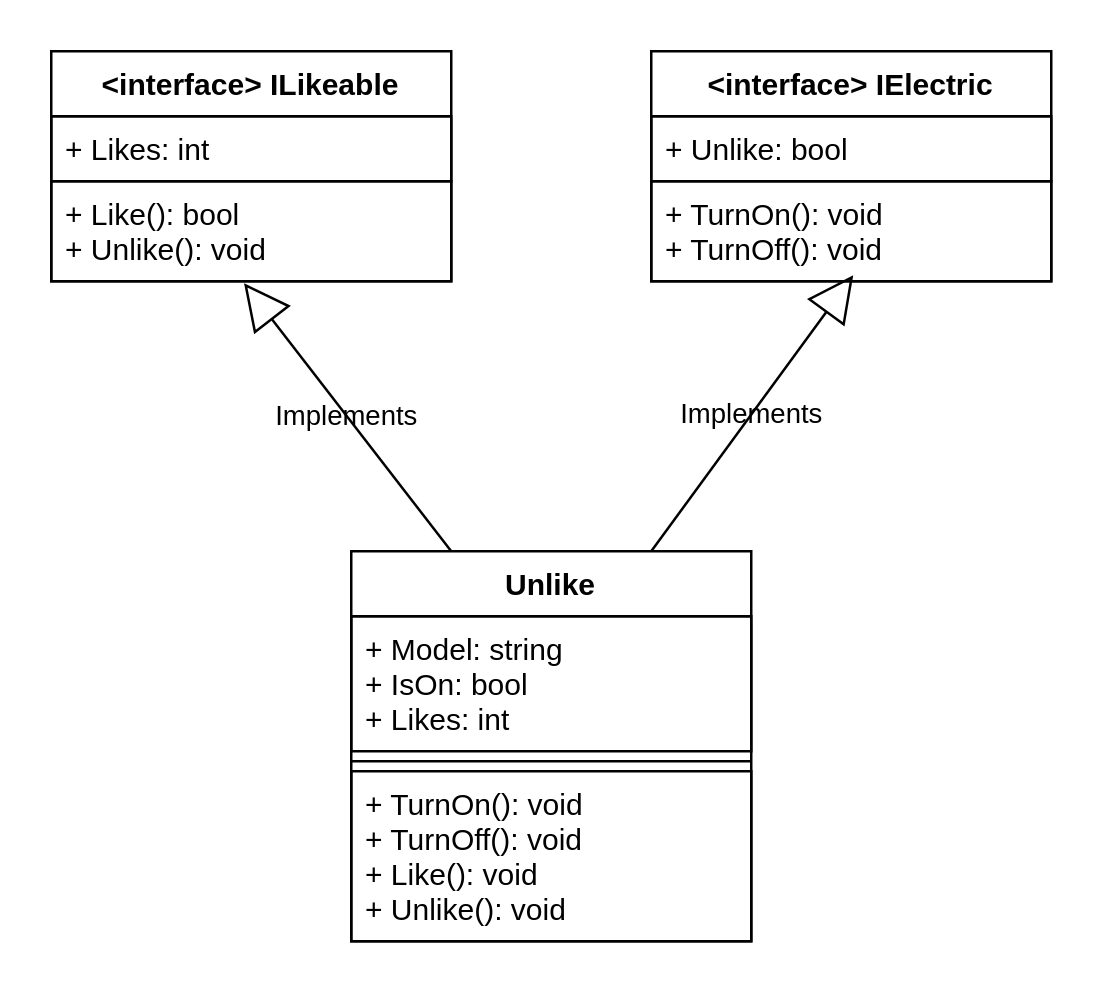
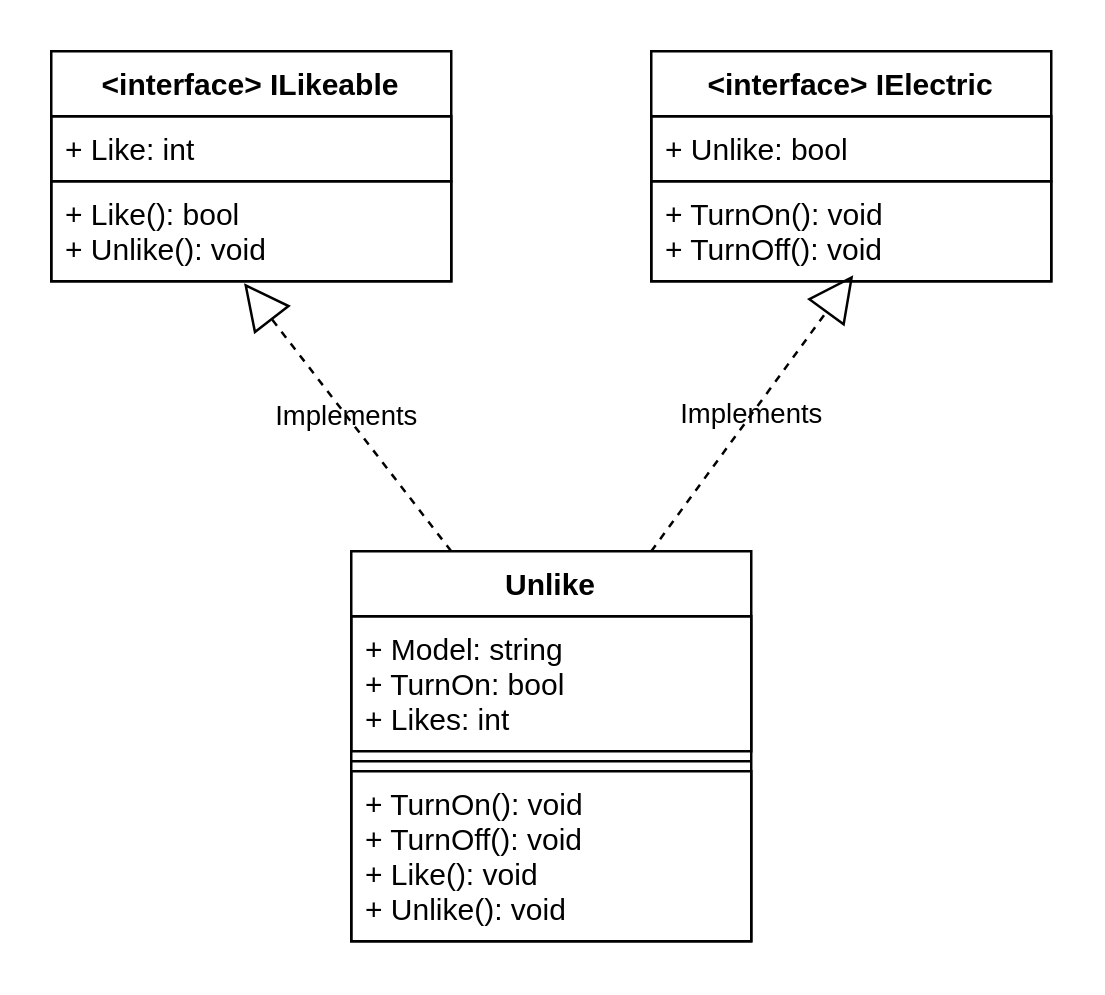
node "+ Likes: int": label "+ Likes: int" -> "+ Like: int"
edge "Unlike" -> "+ TurnOn(): void + TurnOff(): void": style solid -> dashed
edge "Unlike" -> "+ Like(): bool + Unlike(): void": style solid -> dashed
node "+ Model: string + IsOn: bool + Likes: int": label "+ Model: string + IsOn: bool + Likes: int" -> "+ Model: string + TurnOn: bool + Likes: int"
